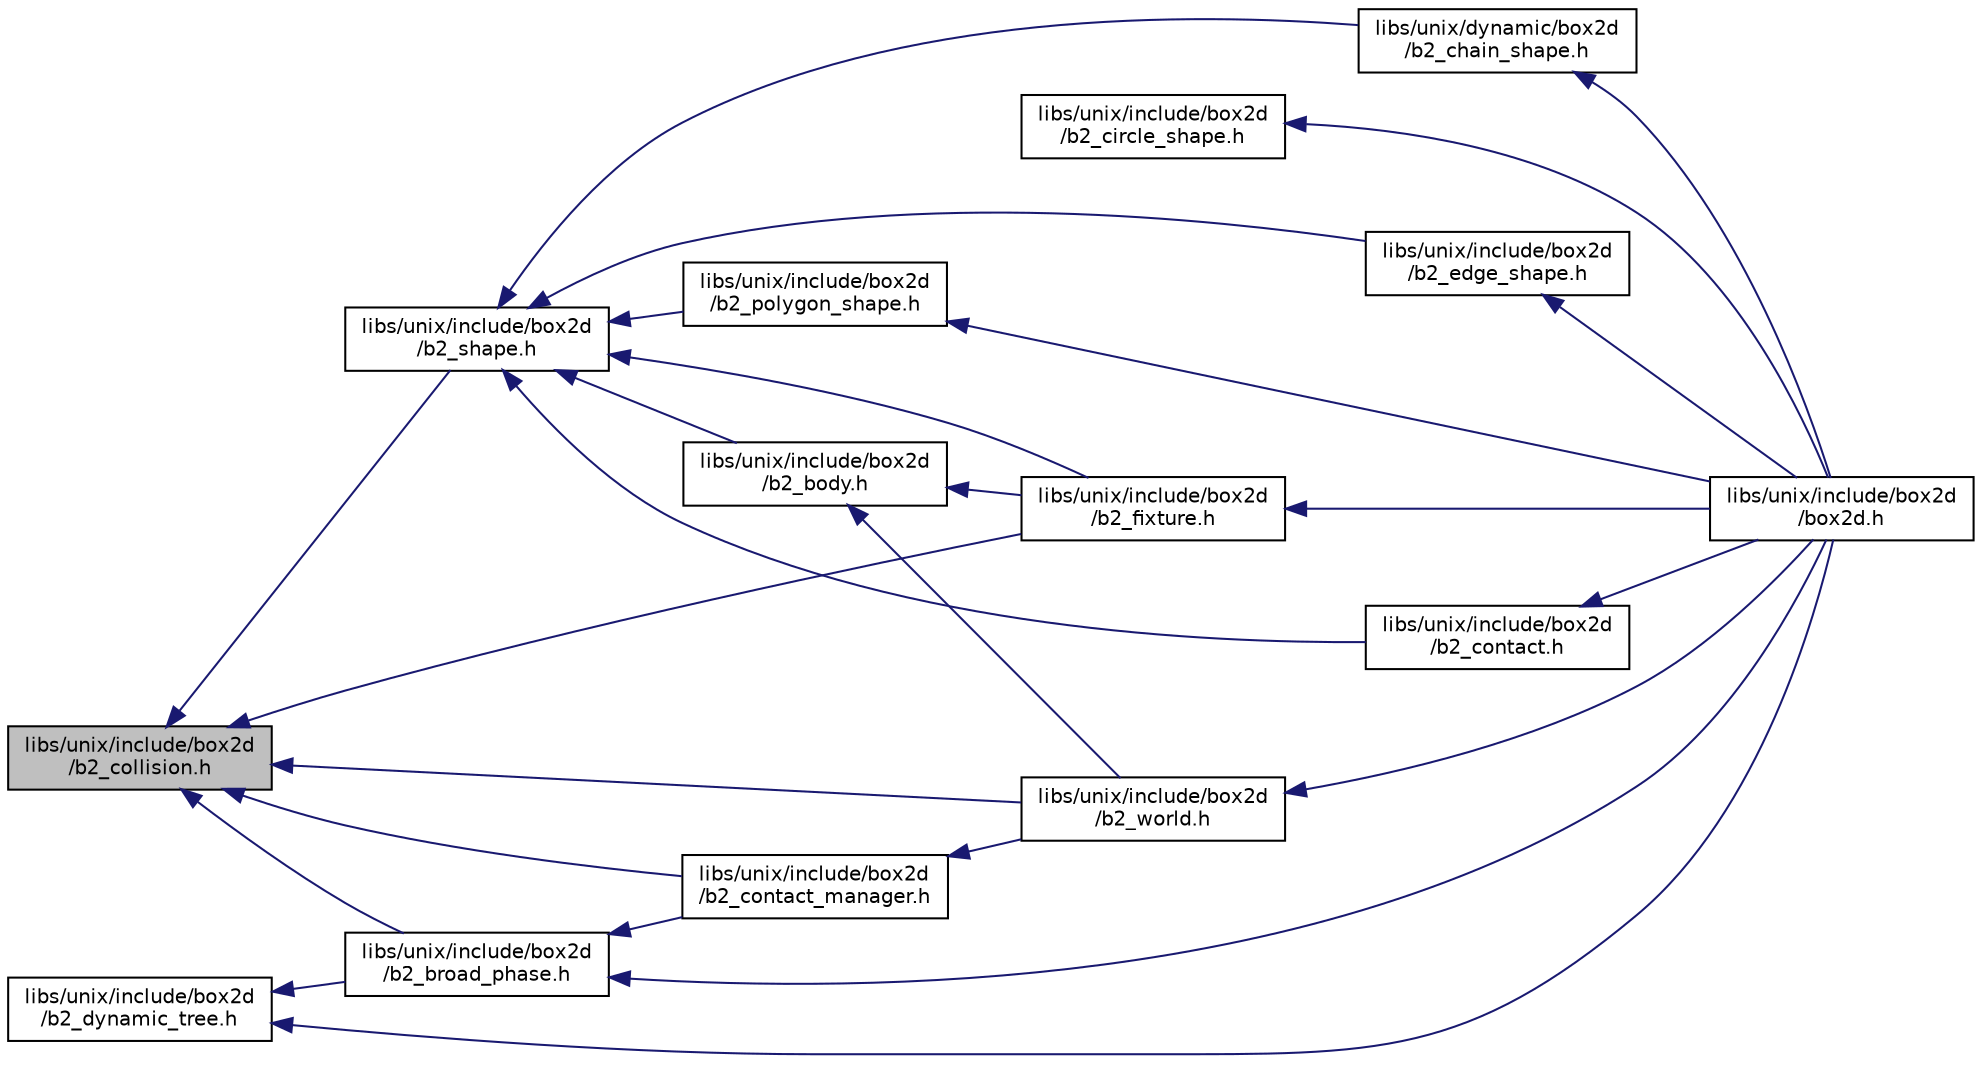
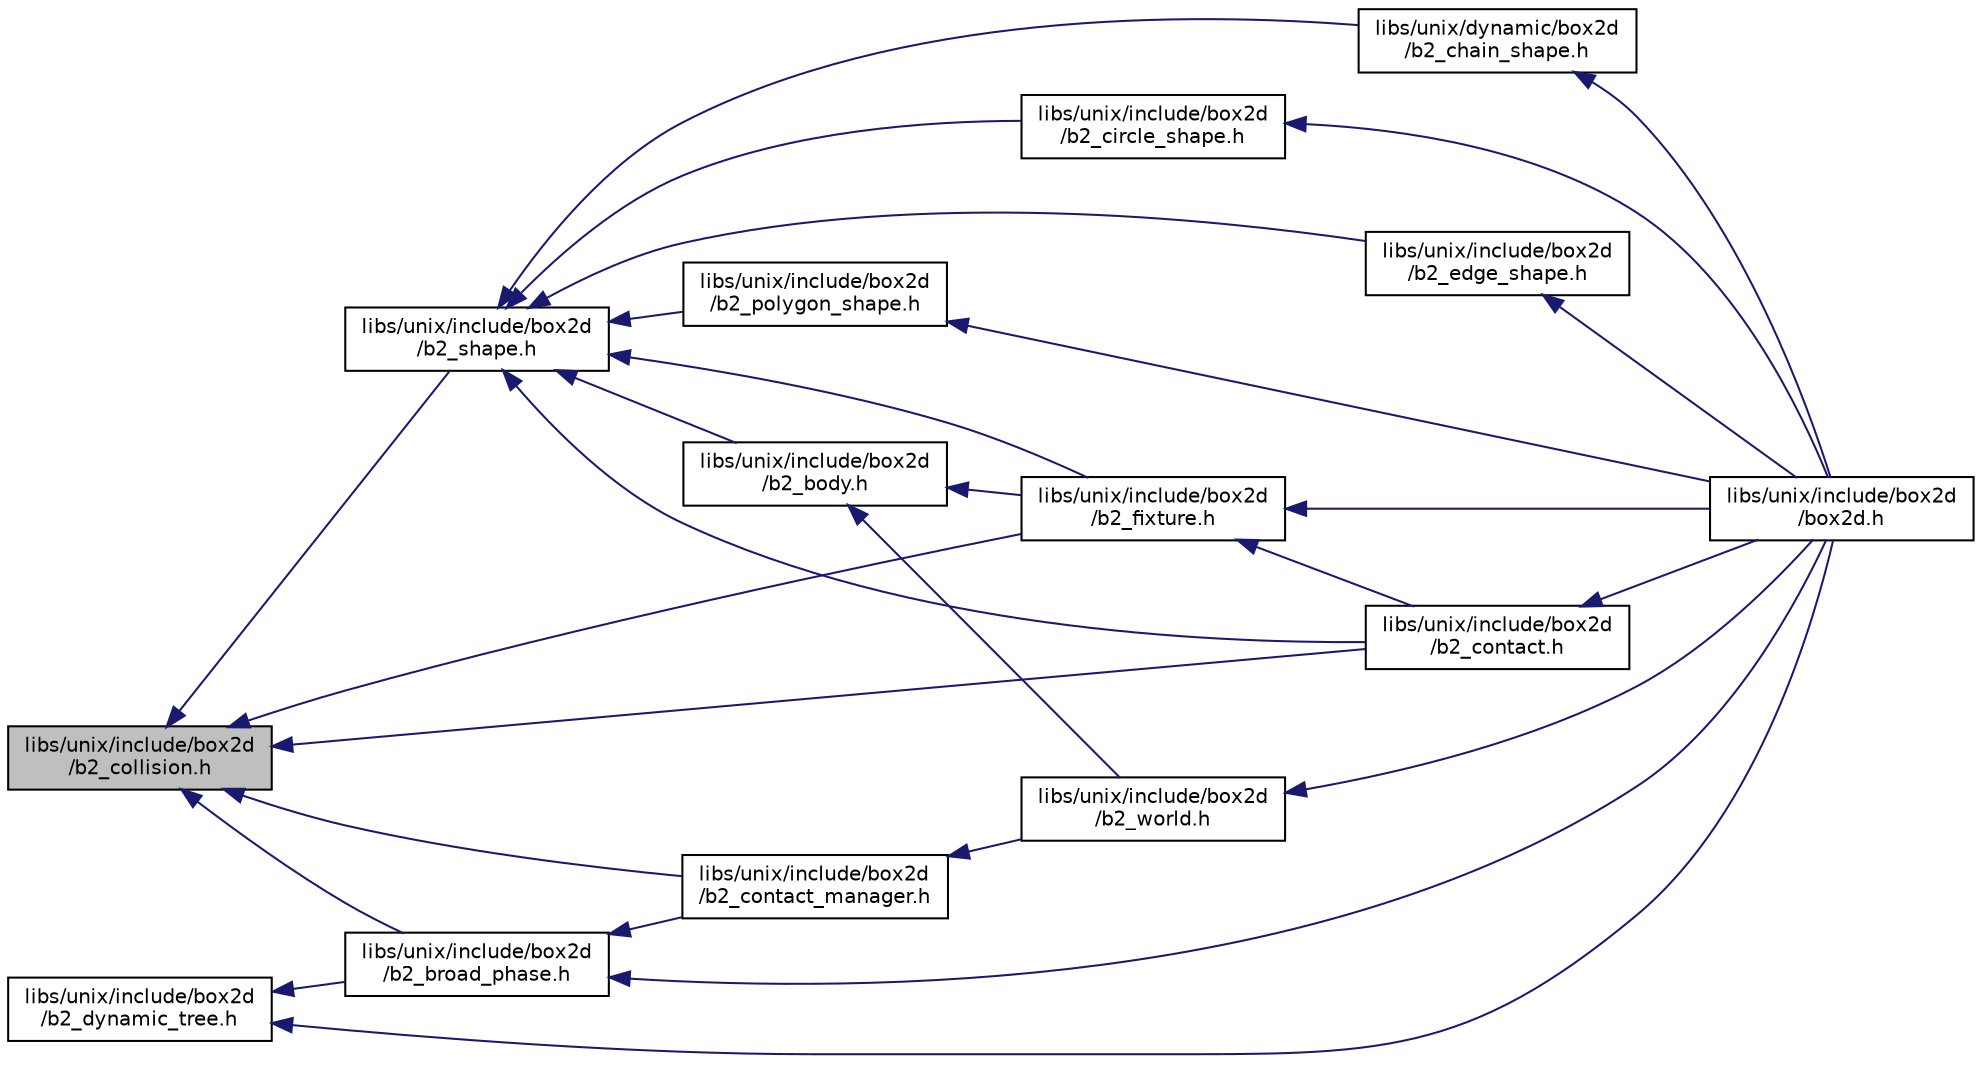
edge "libs/unix/include/box2d /b2_circle_shape.h" -> "libs/unix/include/box2d /b2_shape.h": added
edge "libs/unix/include/box2d /b2_contact.h" -> "libs/unix/include/box2d /b2_fixture.h": added
edge "libs/unix/include/box2d /b2_world.h" -> "libs/unix/include/box2d /b2_collision.h": now "libs/unix/include/box2d /b2_contact.h" -> "libs/unix/include/box2d /b2_collision.h"
